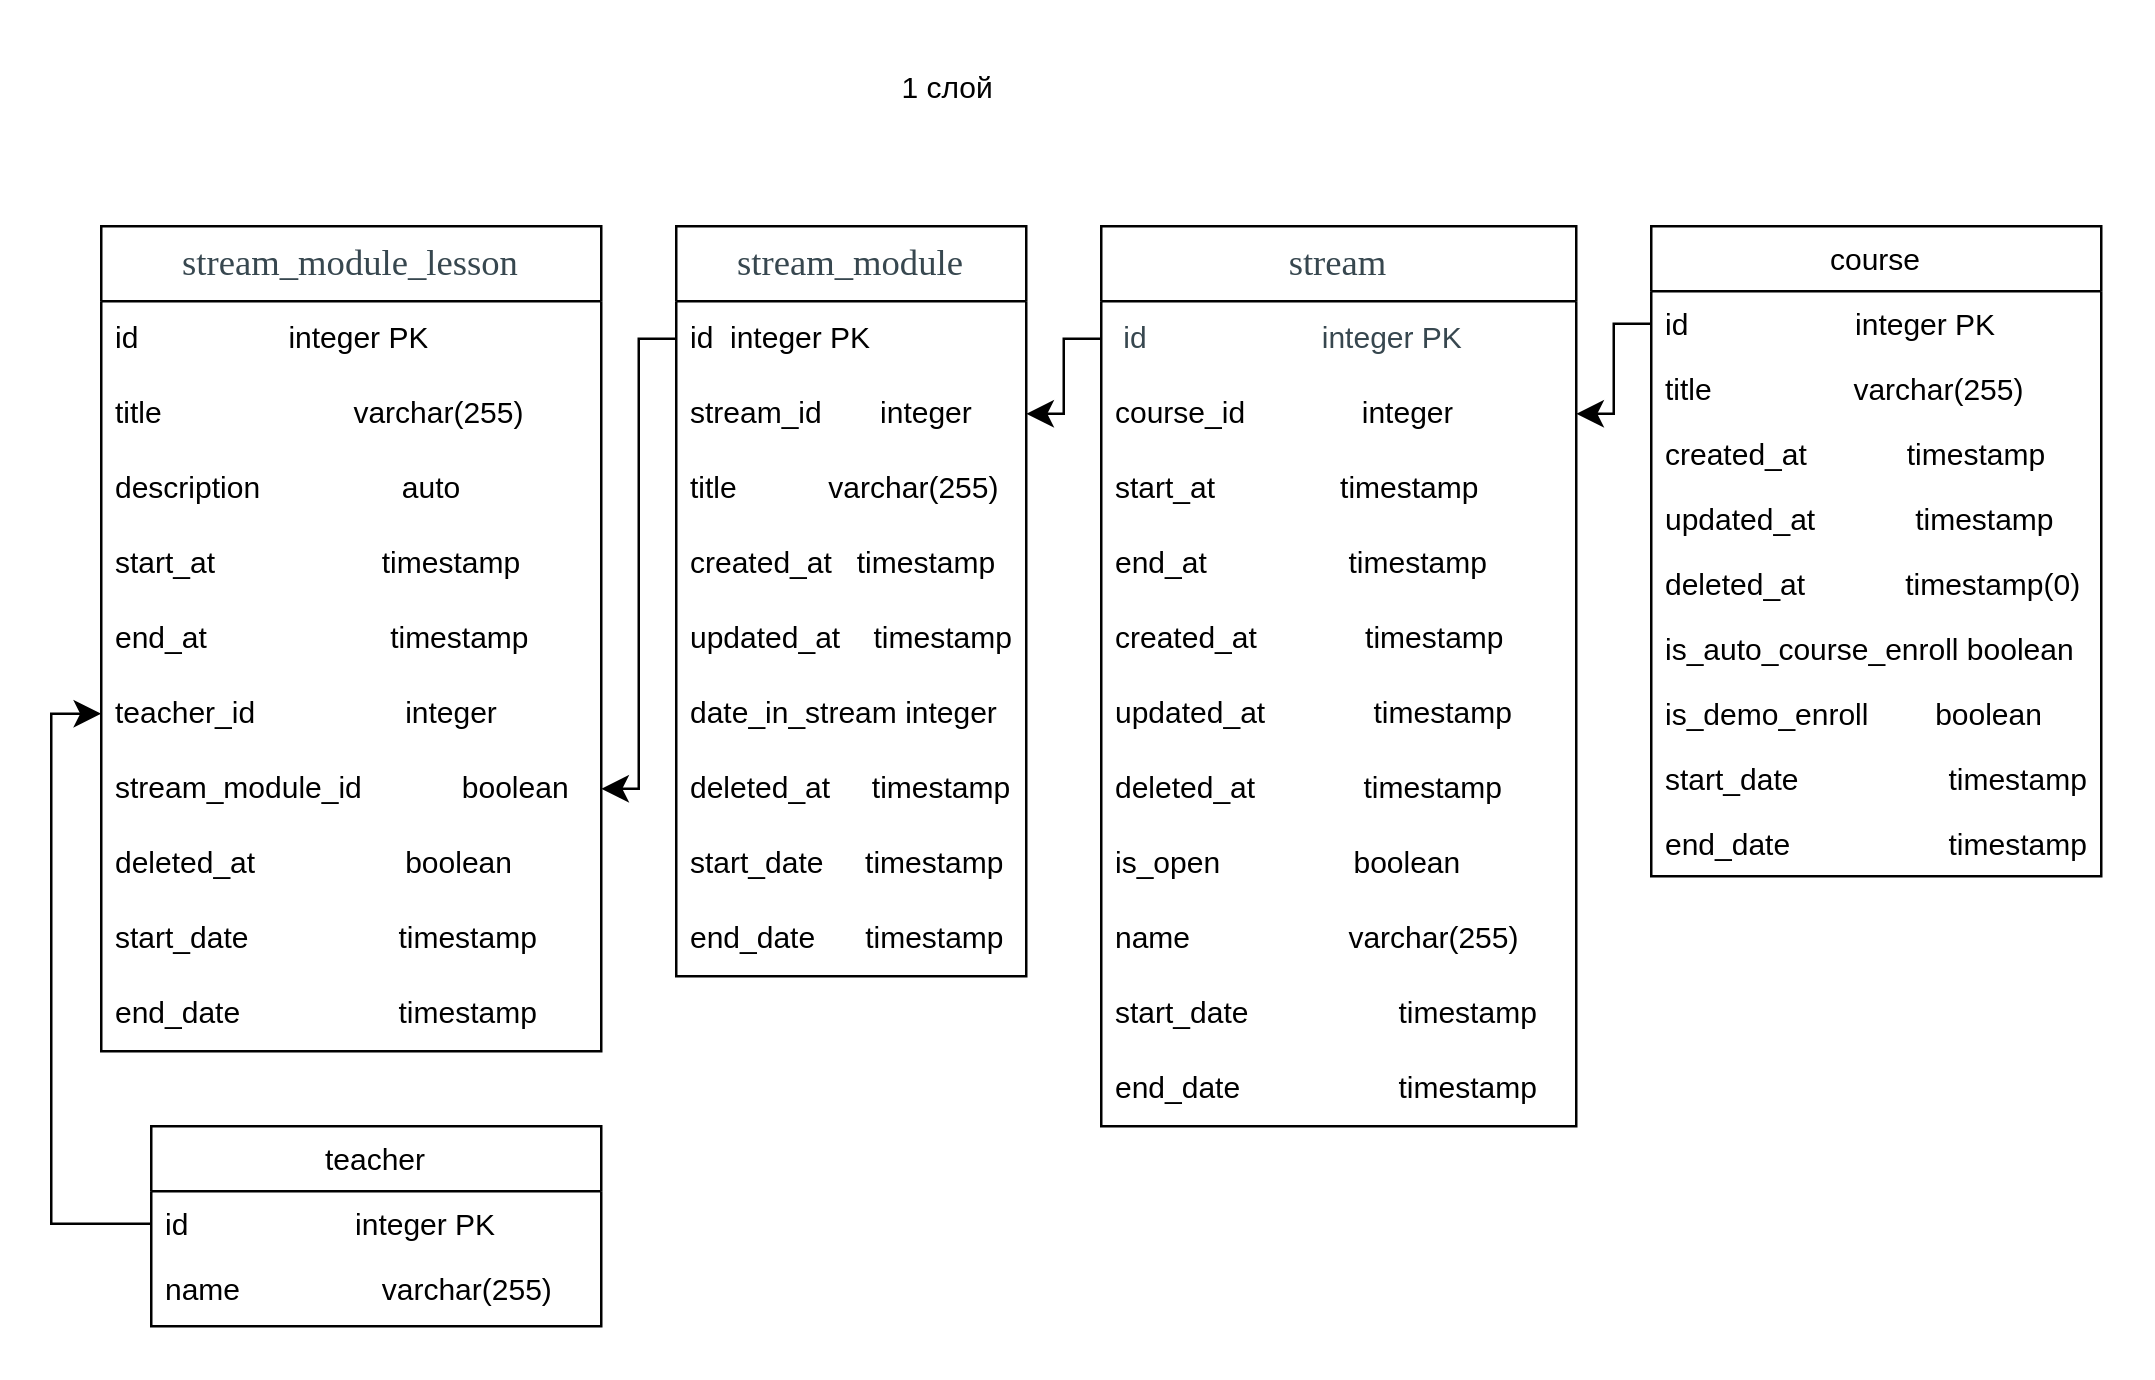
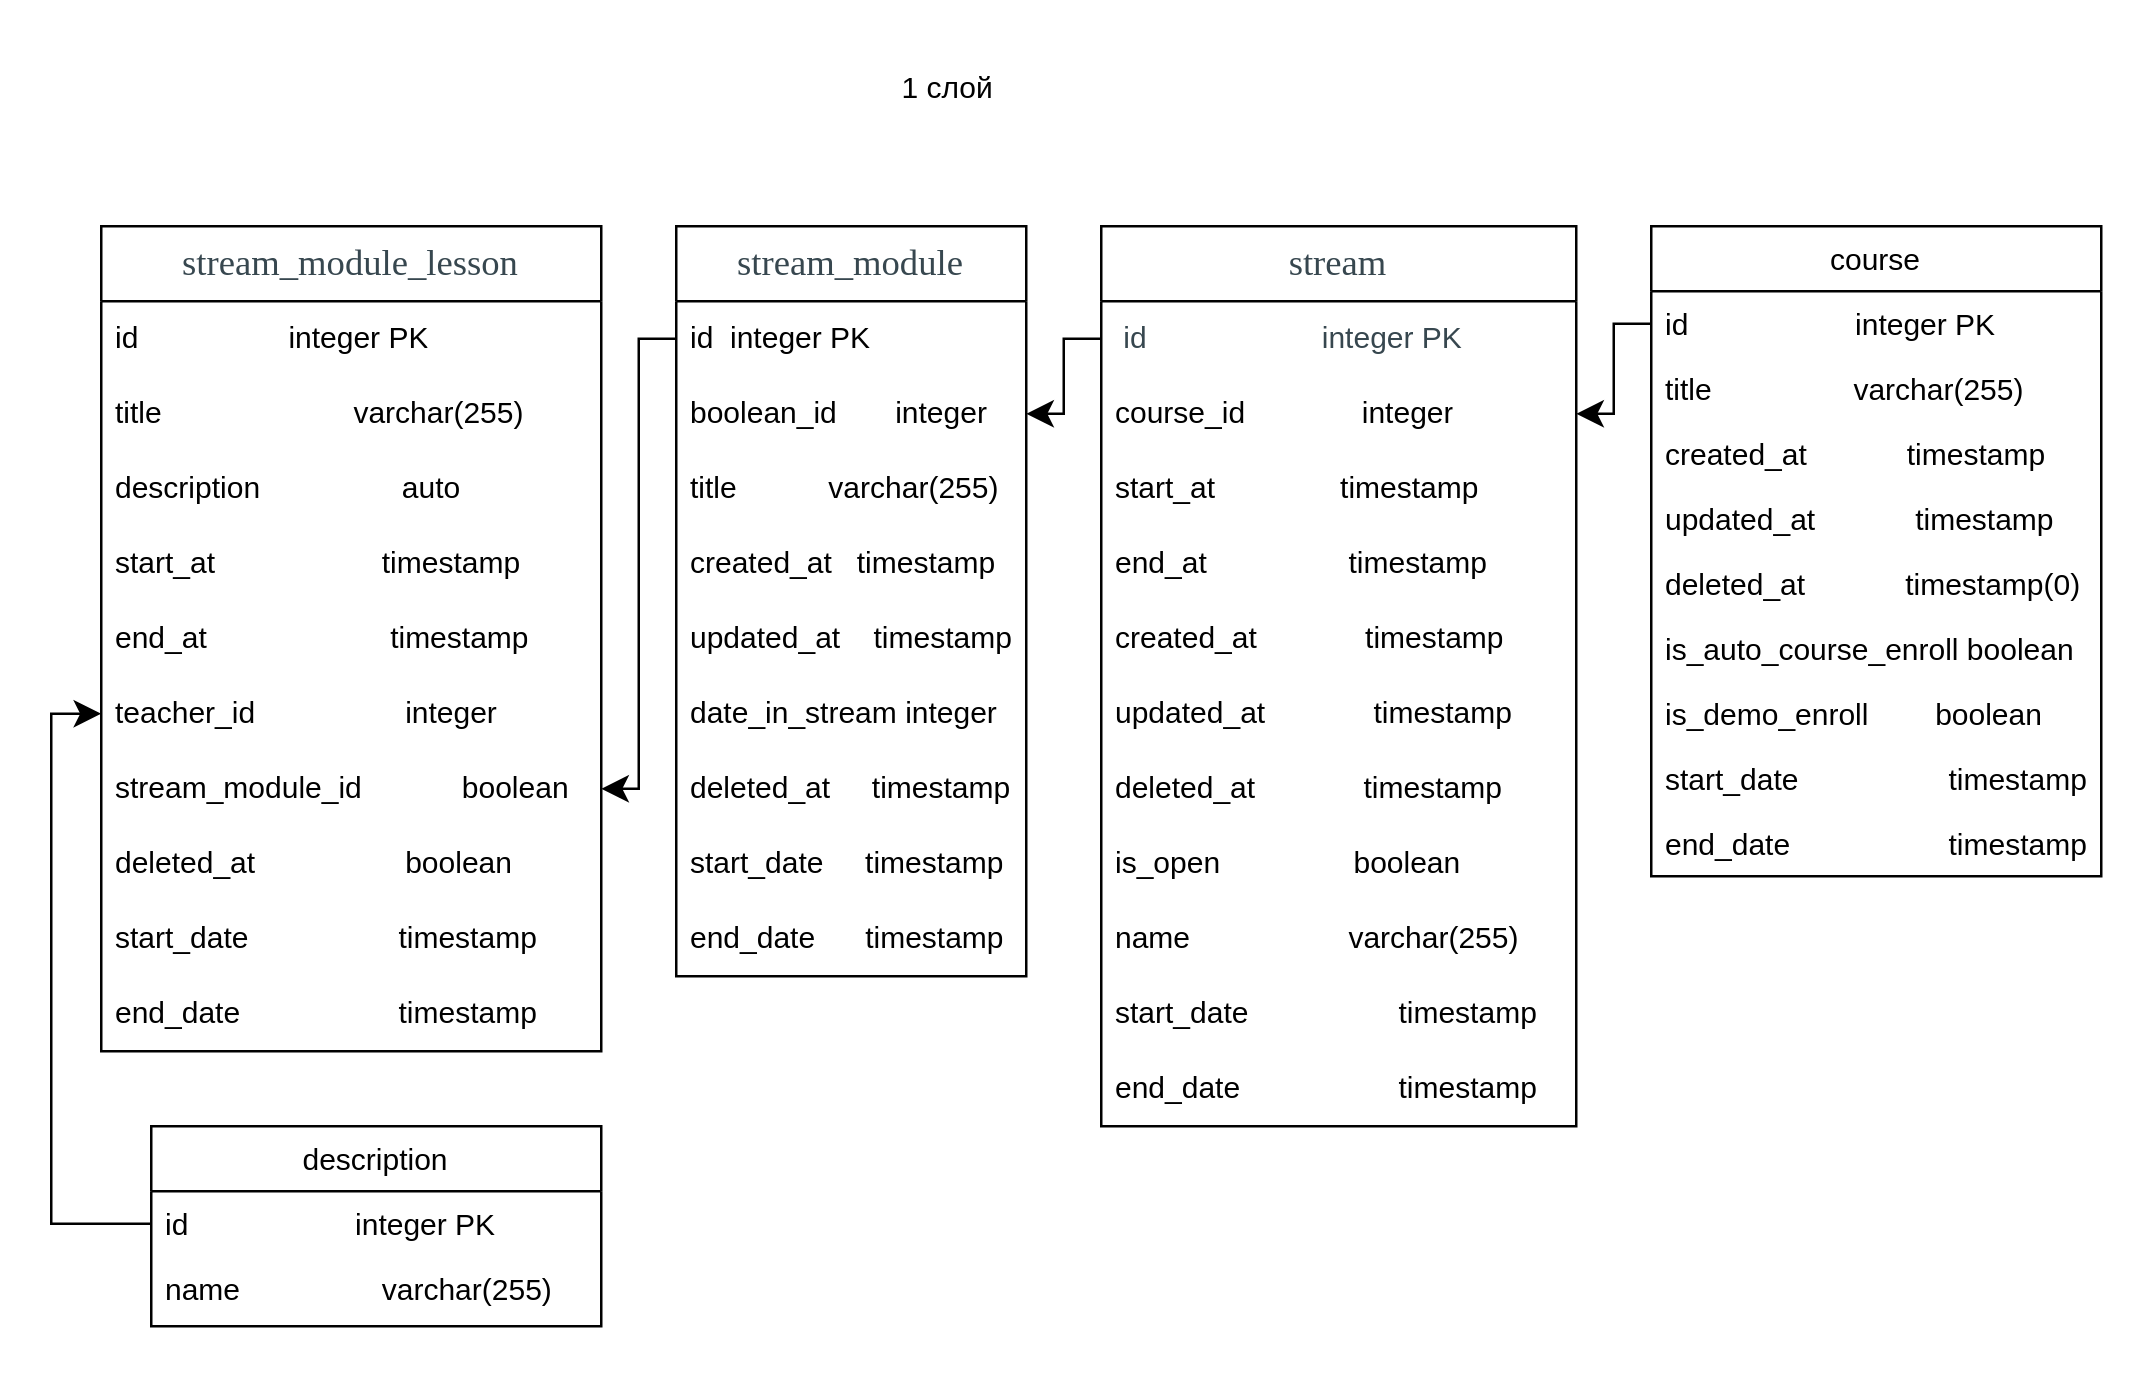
node "stream_id integer": label "stream_id integer" -> "boolean_id integer"
node "teacher": label "teacher" -> "description"
